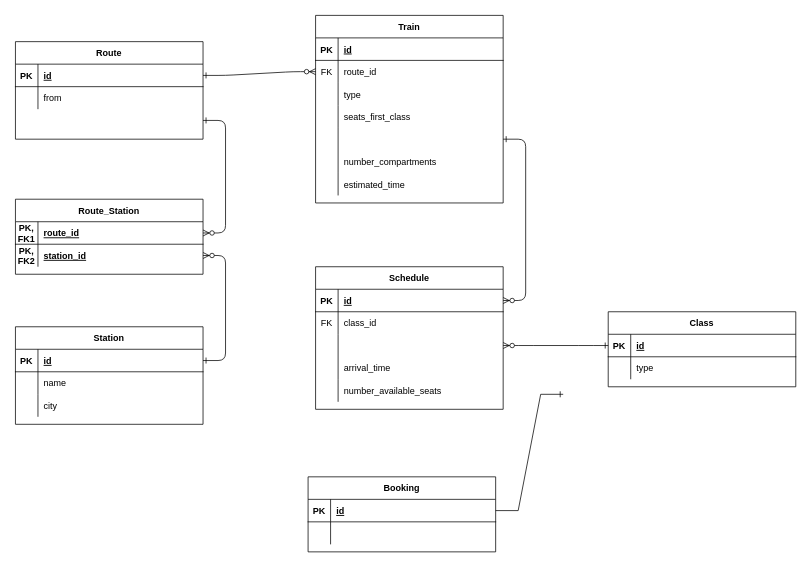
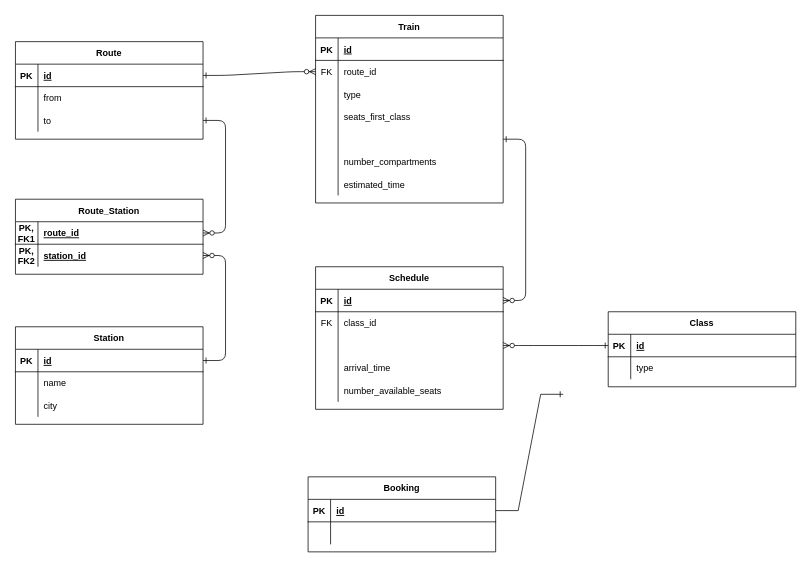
node "to": added
